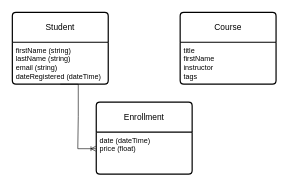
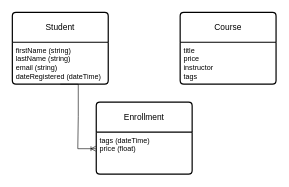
node "title firstName instructor tags": label "title firstName instructor tags" -> "title price instructor tags"
node "date (dateTime) price (float)": label "date (dateTime) price (float)" -> "tags (dateTime) price (float)"
